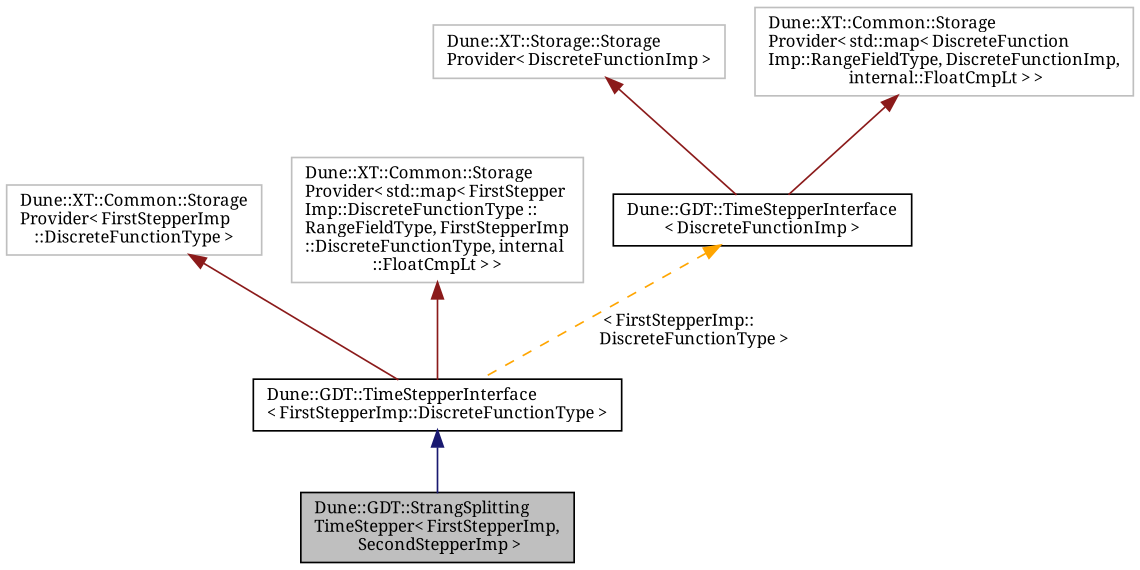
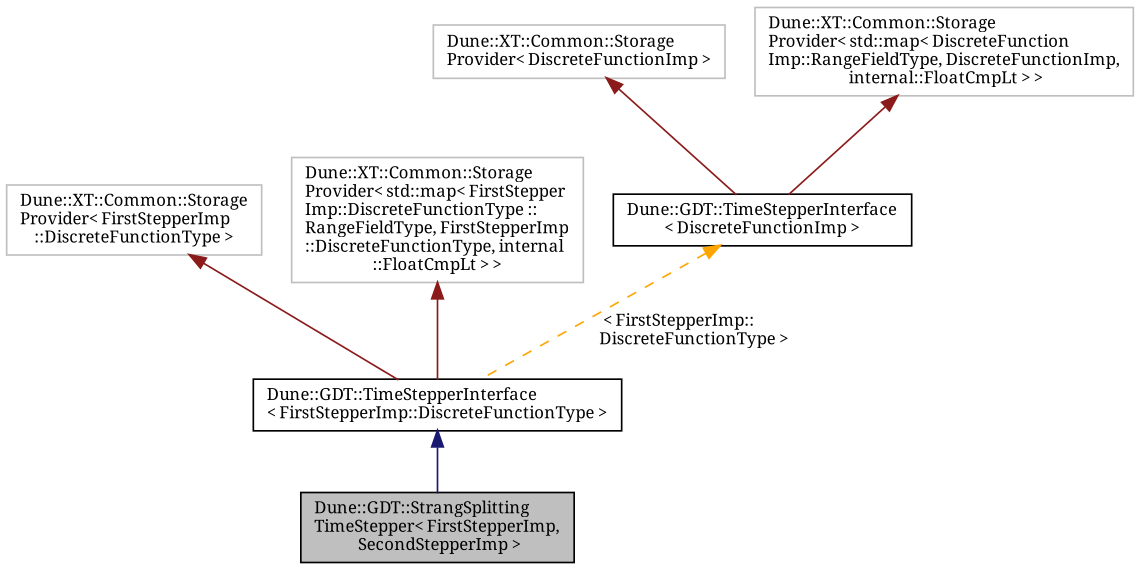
node "Dune::XT::Storage::Storage Provider< DiscreteFunctionImp >": label "Dune::XT::Storage::Storage Provider< DiscreteFunctionImp >" -> "Dune::XT::Common::Storage Provider< DiscreteFunctionImp >"
